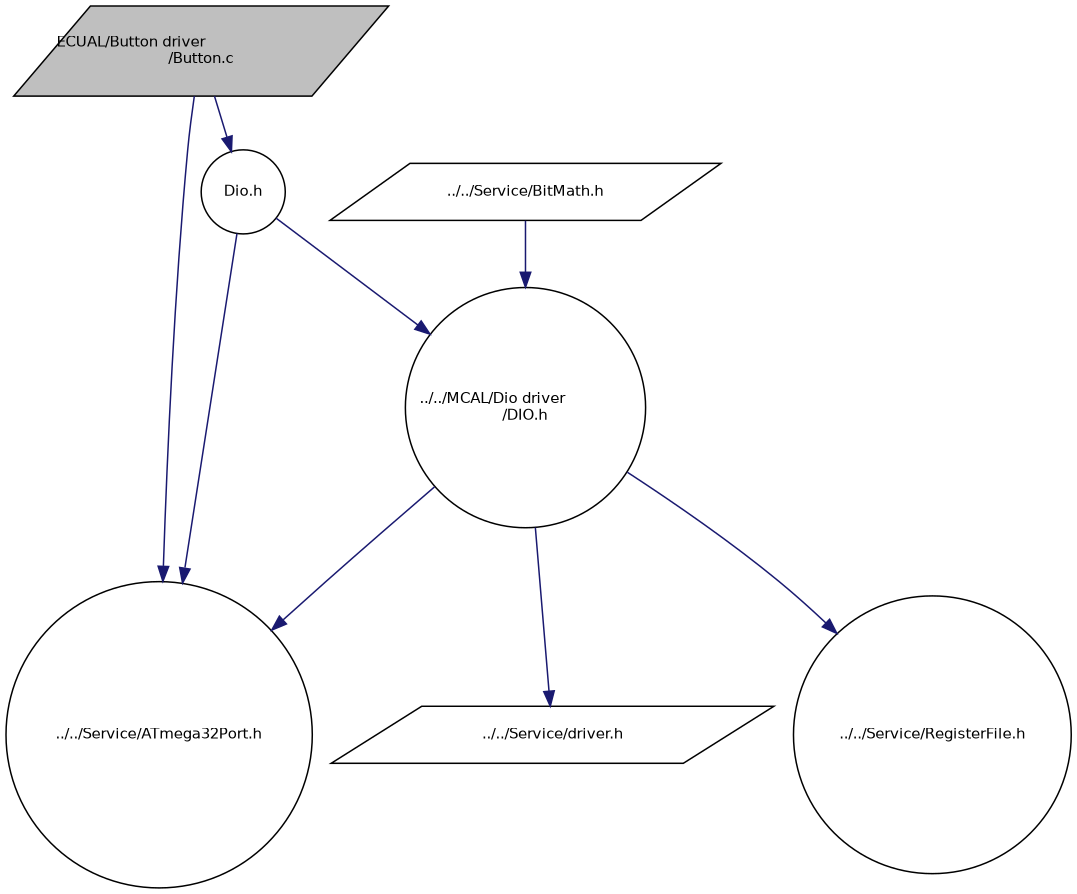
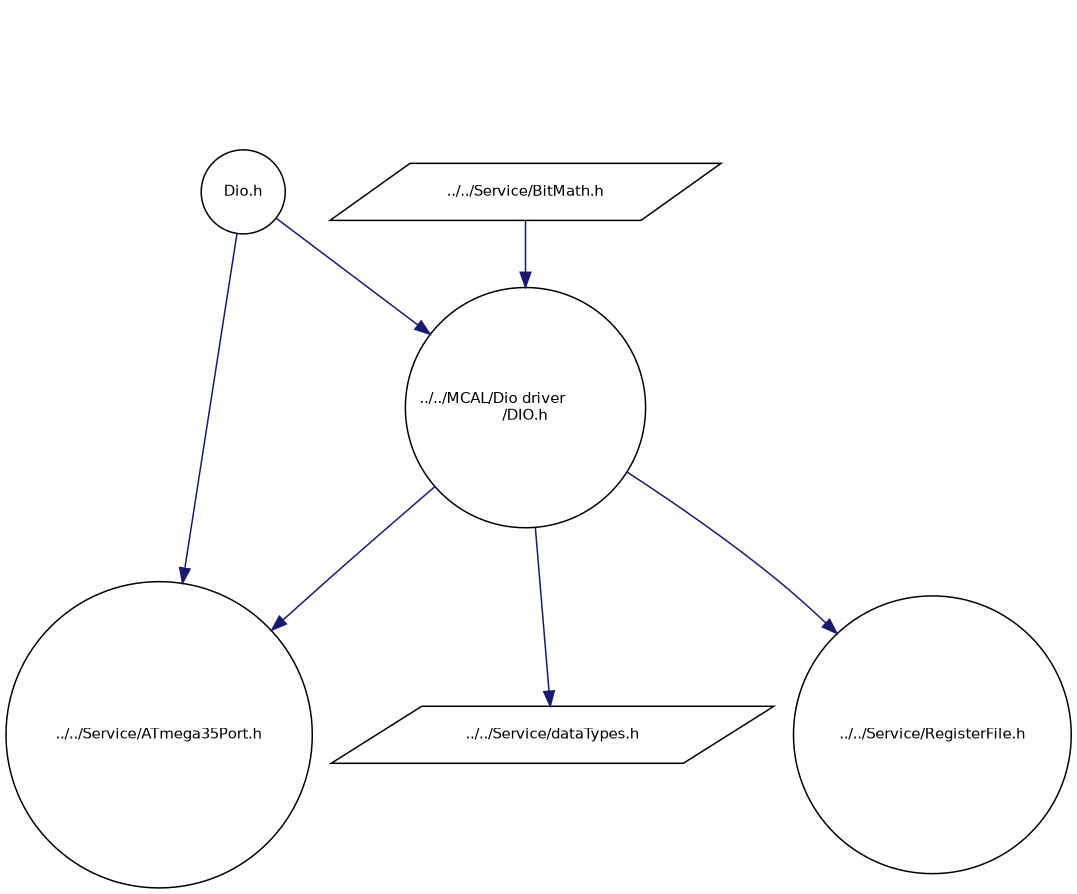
node "ECUAL/Button driver /Button.c": removed
node "../../Service/ATmega32Port.h": label "../../Service/ATmega32Port.h" -> "../../Service/ATmega35Port.h"
node "../../Service/driver.h": label "../../Service/driver.h" -> "../../Service/dataTypes.h"
